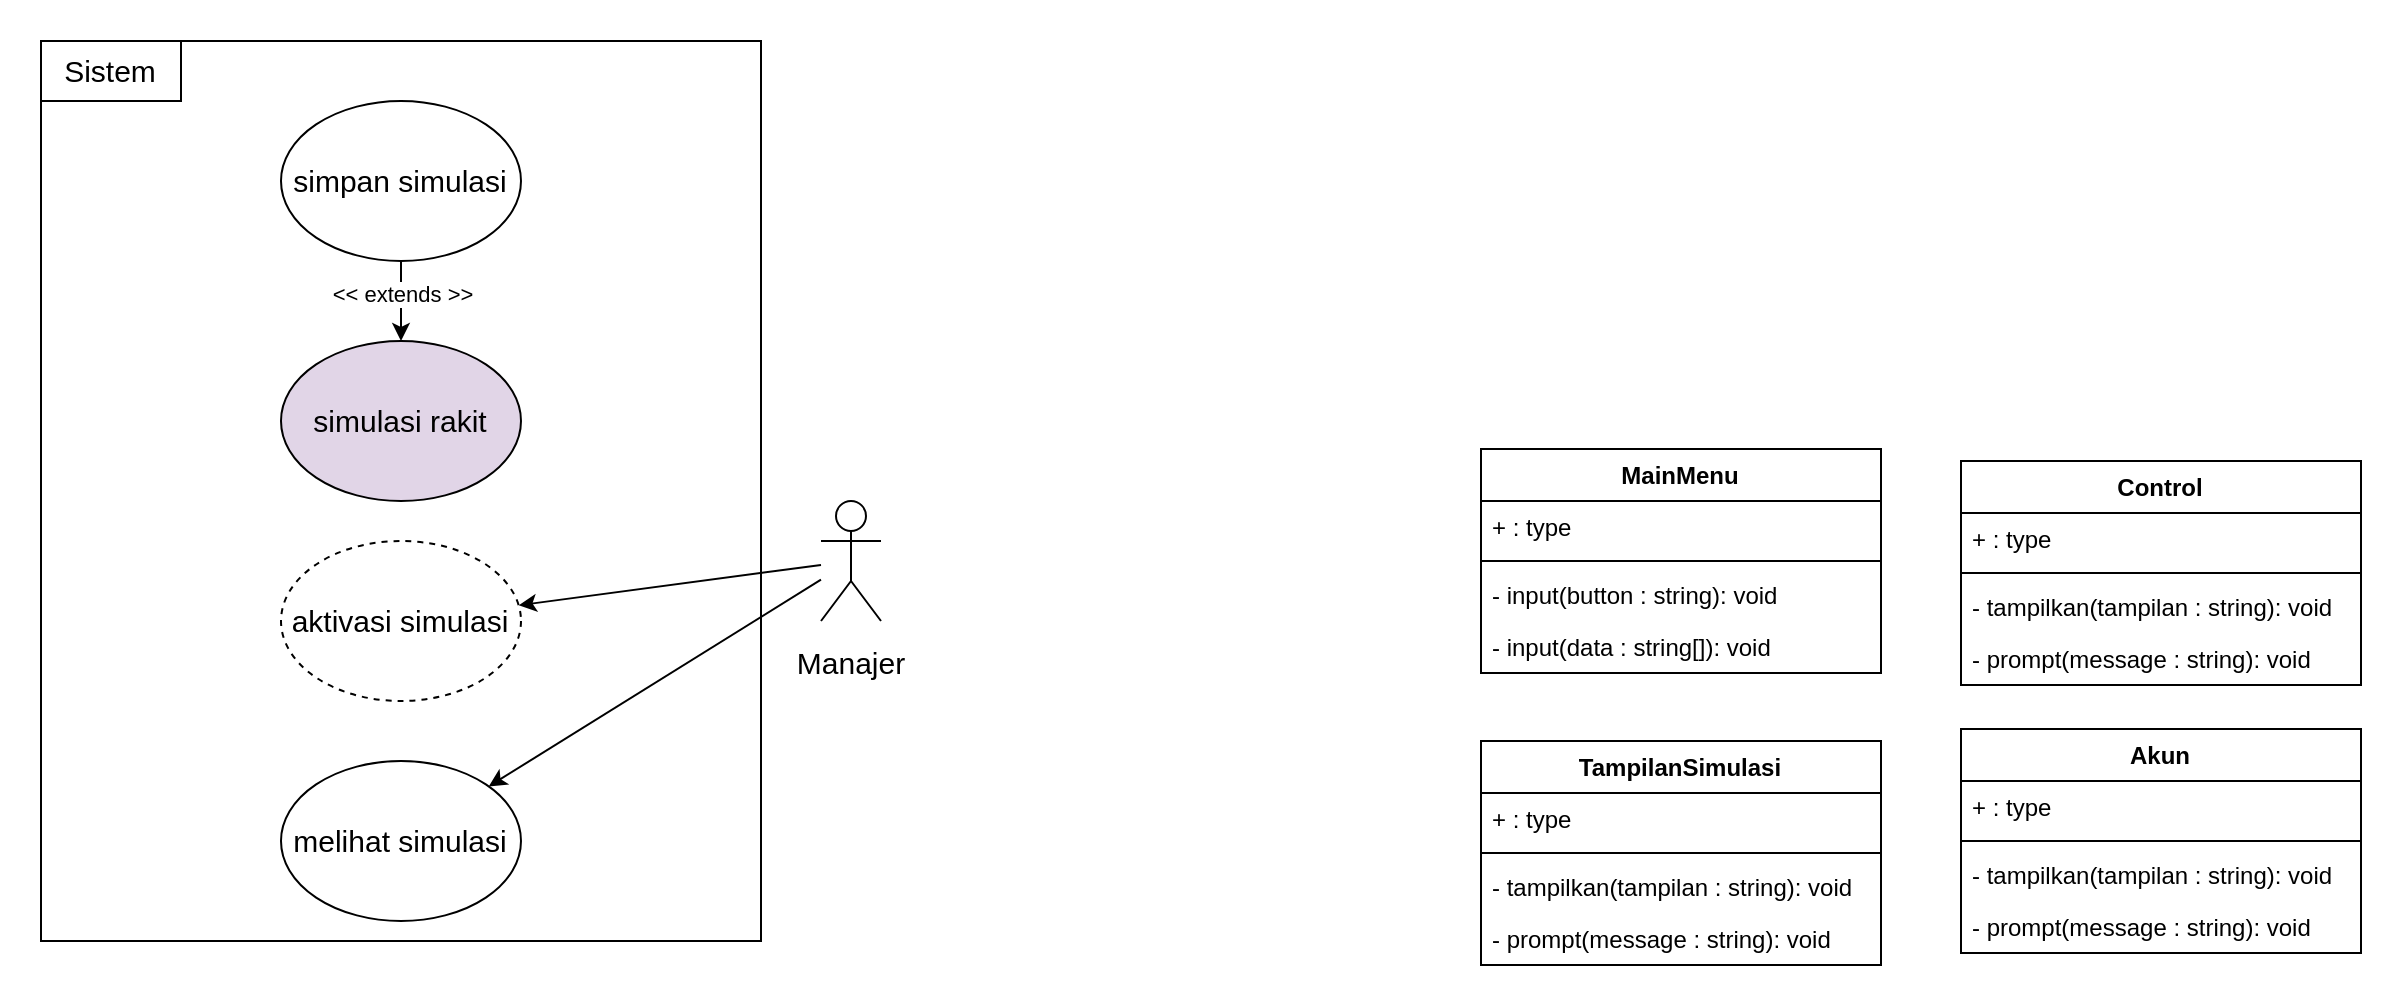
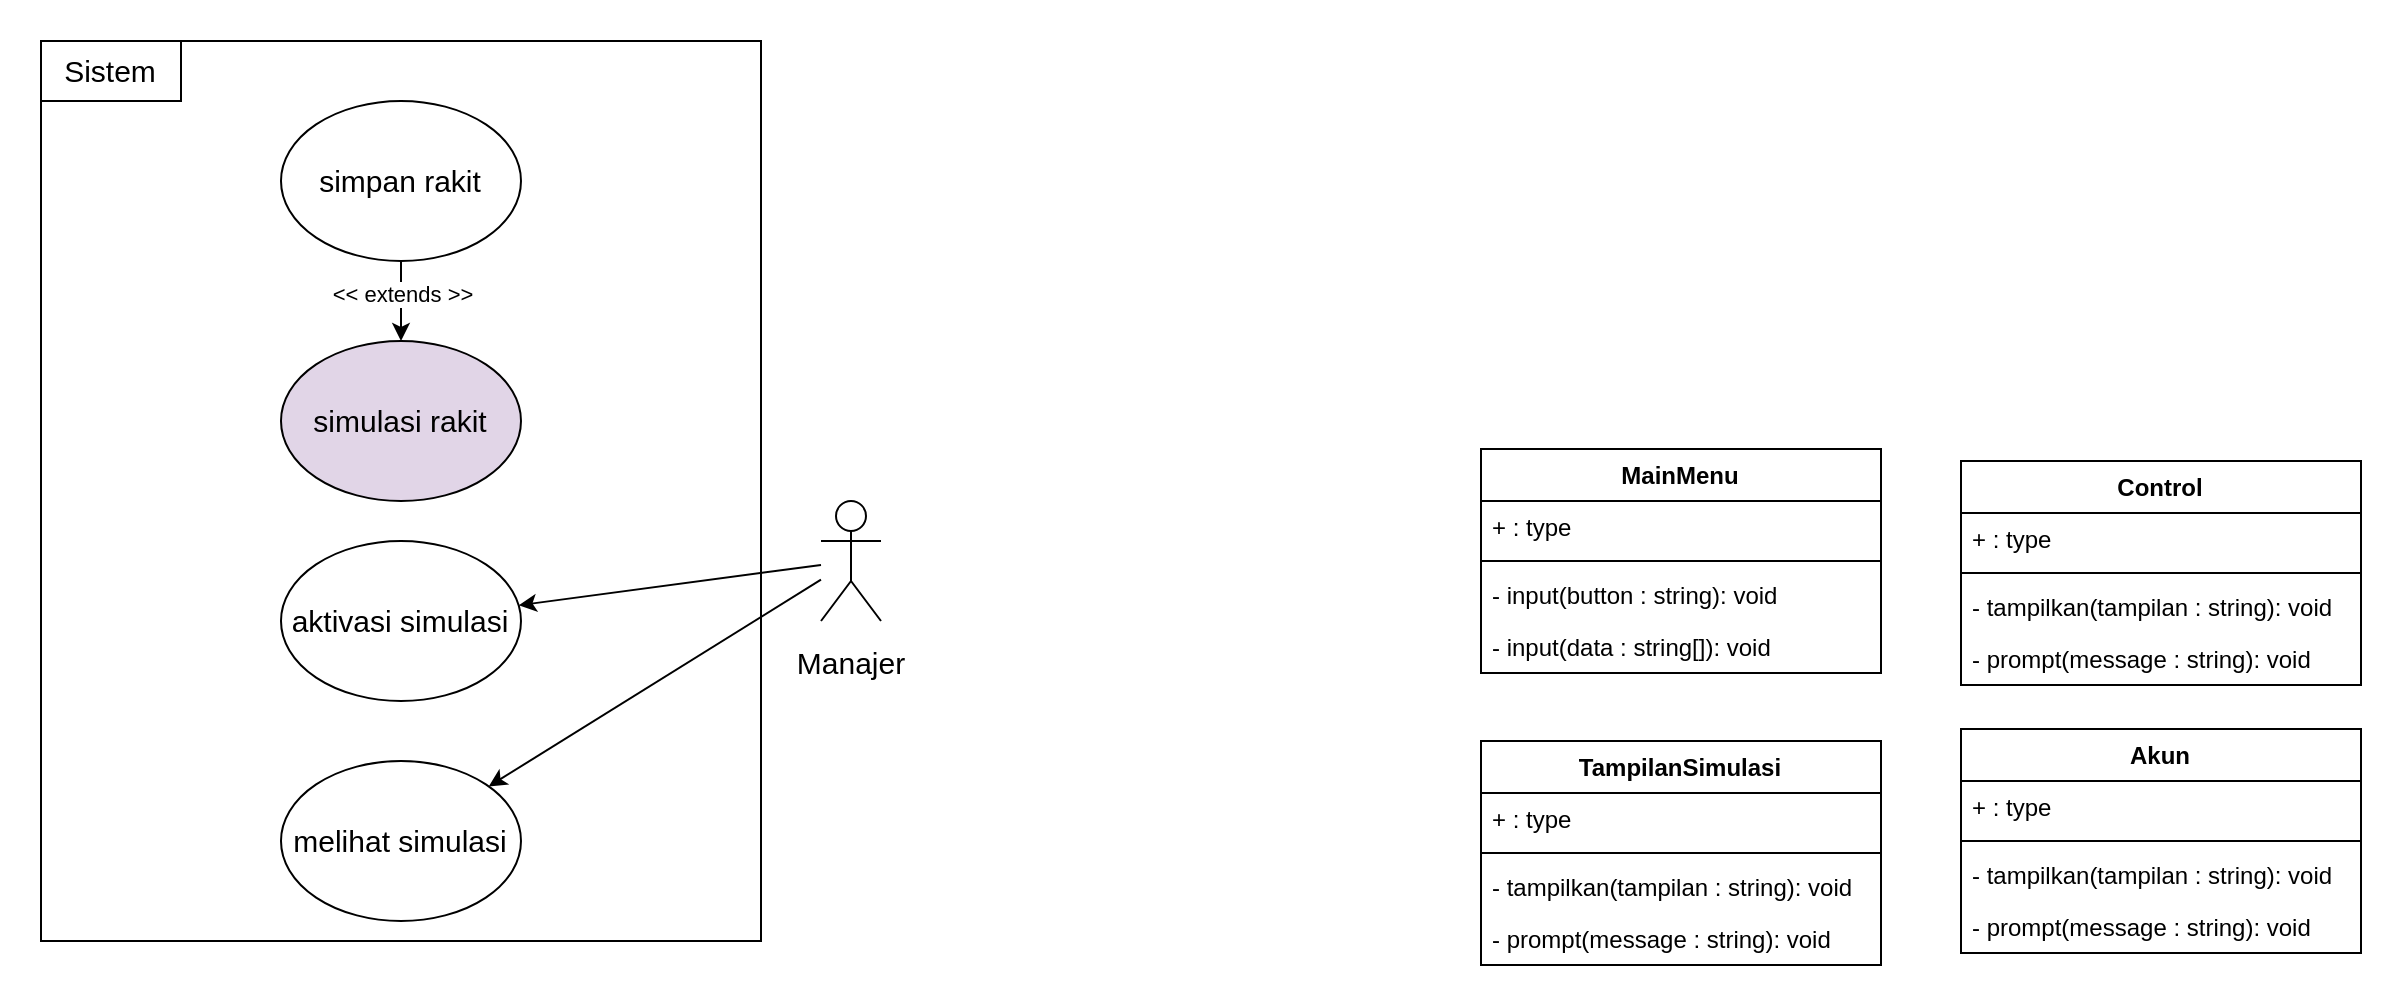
node "simpan simulasi": label "simpan simulasi" -> "simpan rakit"
node "aktivasi simulasi": style dashed -> solid
